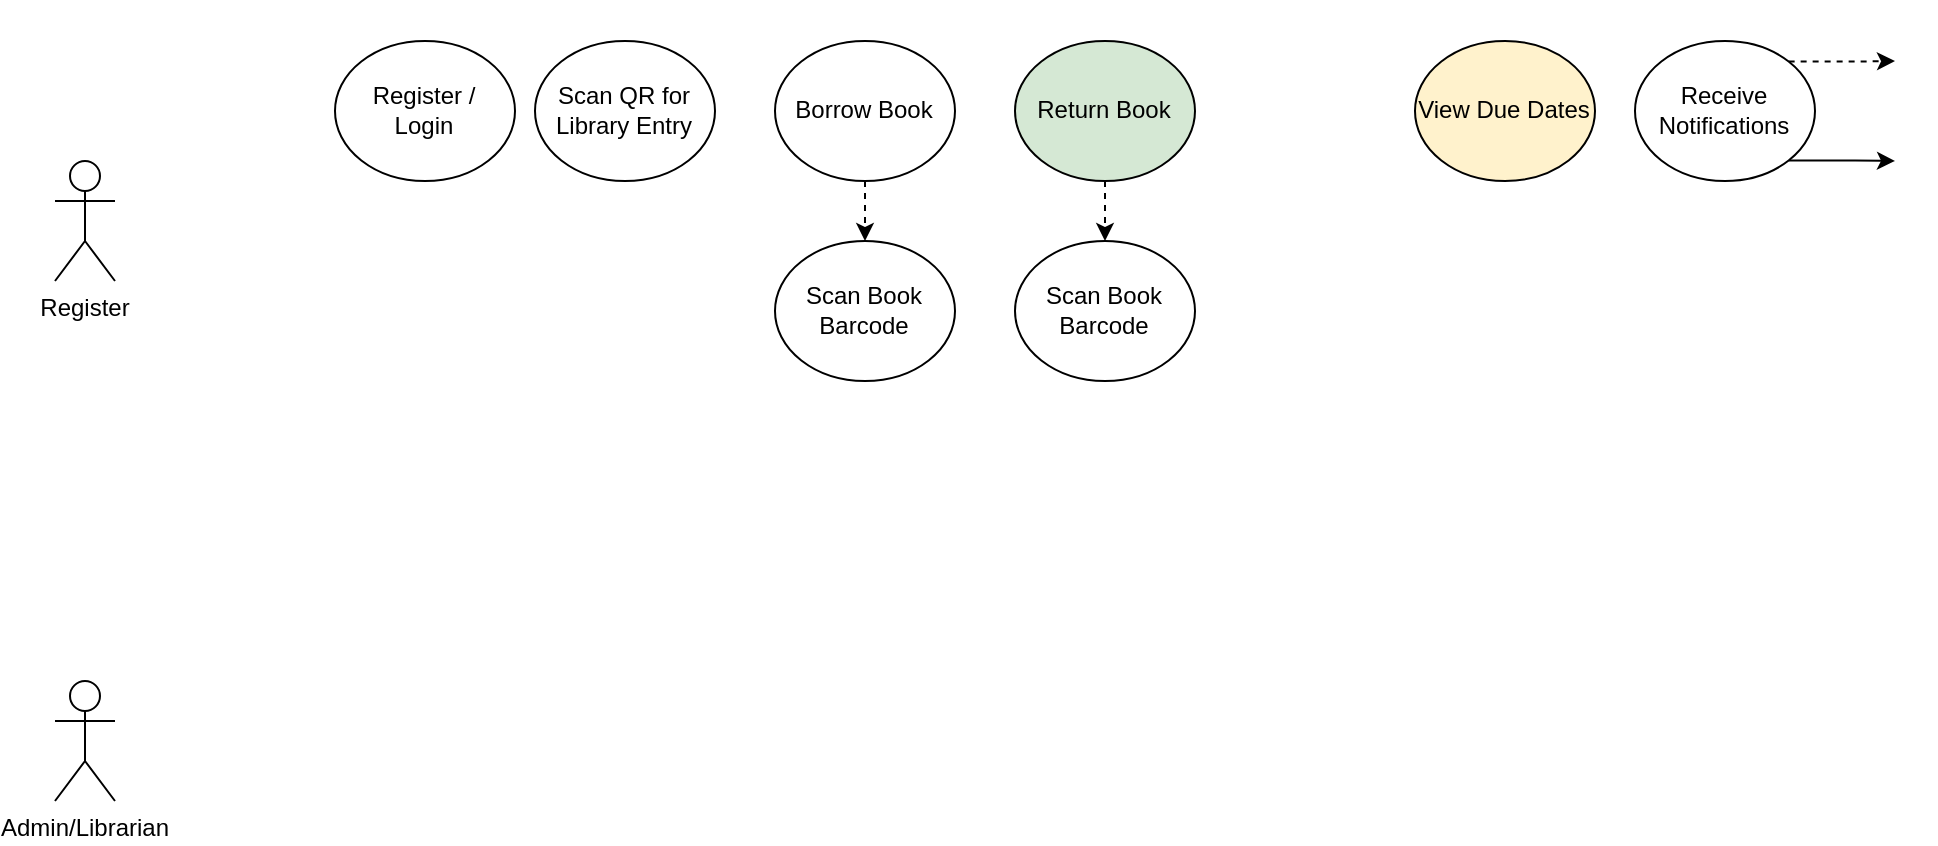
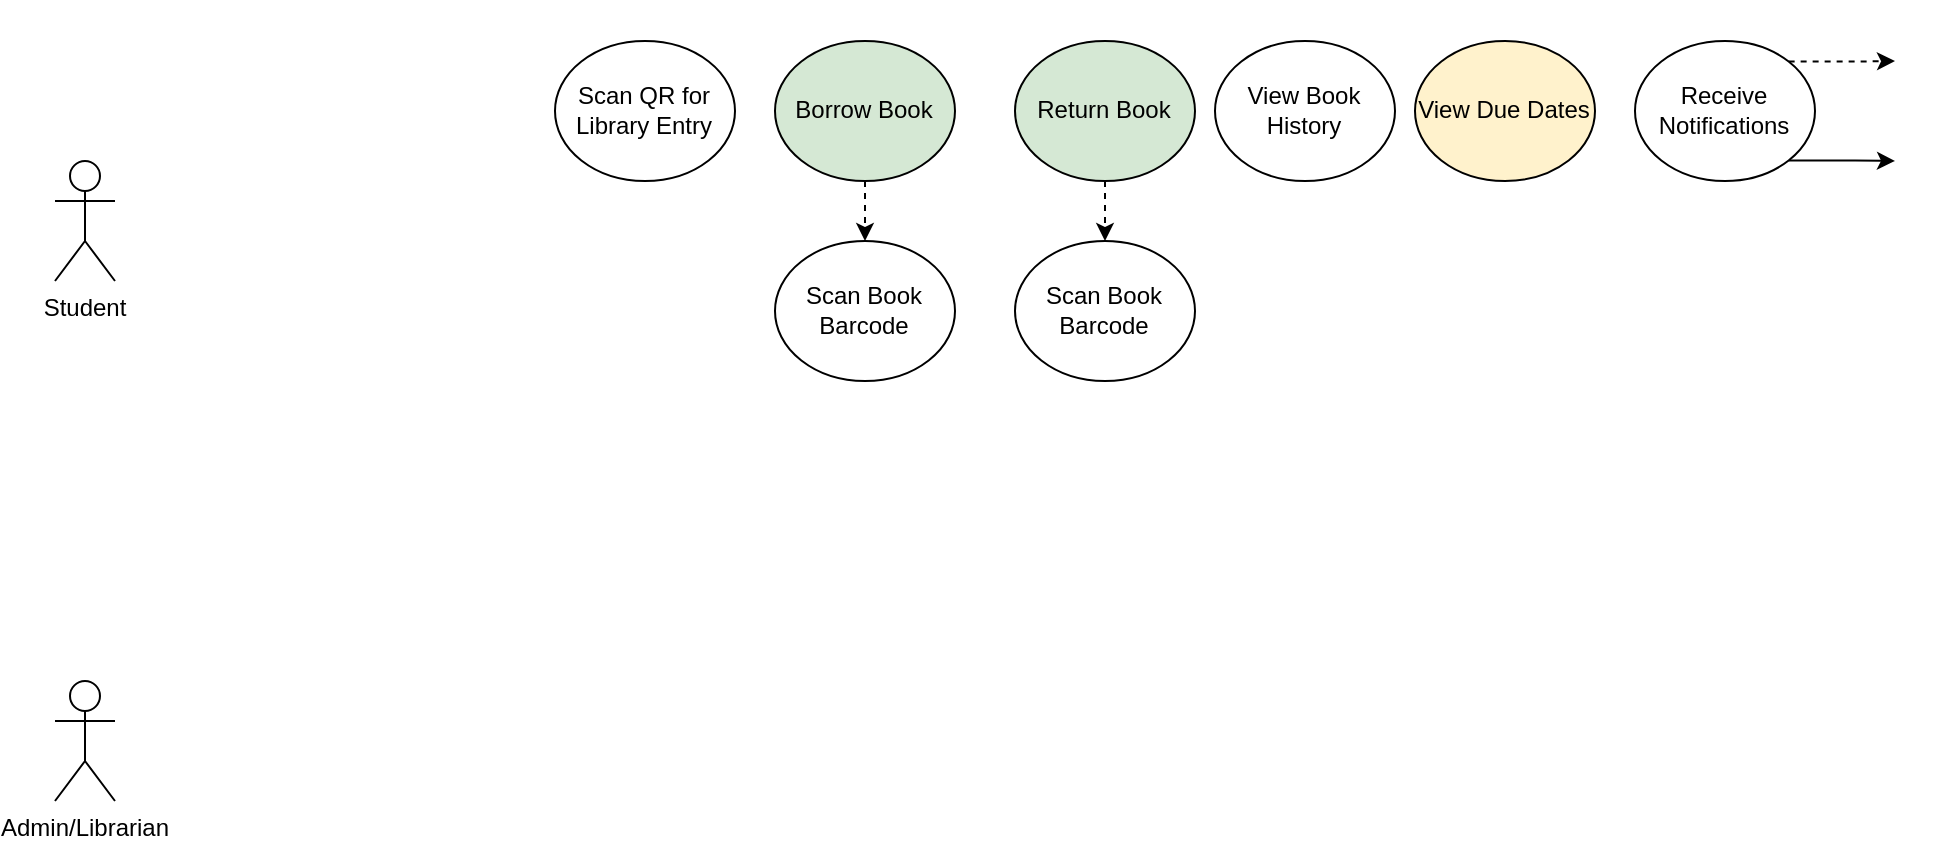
node "Register / Login": removed
node "Scan QR for Library Entry": moved (625, 111) -> (645, 111)
node "Borrow Book": fillcolor #ffffff -> #d5e8d4
node "View Book History": added
node "Register": label "Register" -> "Student"
